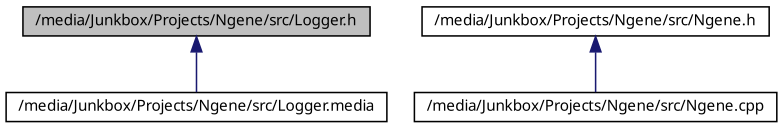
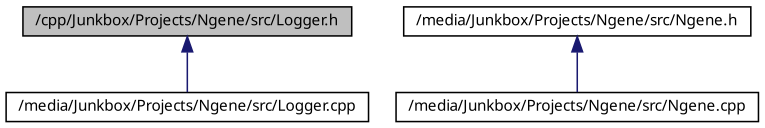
node "/media/Junkbox/Projects/Ngene/src/Logger.h": label "/media/Junkbox/Projects/Ngene/src/Logger.h" -> "/cpp/Junkbox/Projects/Ngene/src/Logger.h"
node "/media/Junkbox/Projects/Ngene/src/Logger.media": label "/media/Junkbox/Projects/Ngene/src/Logger.media" -> "/media/Junkbox/Projects/Ngene/src/Logger.cpp"
